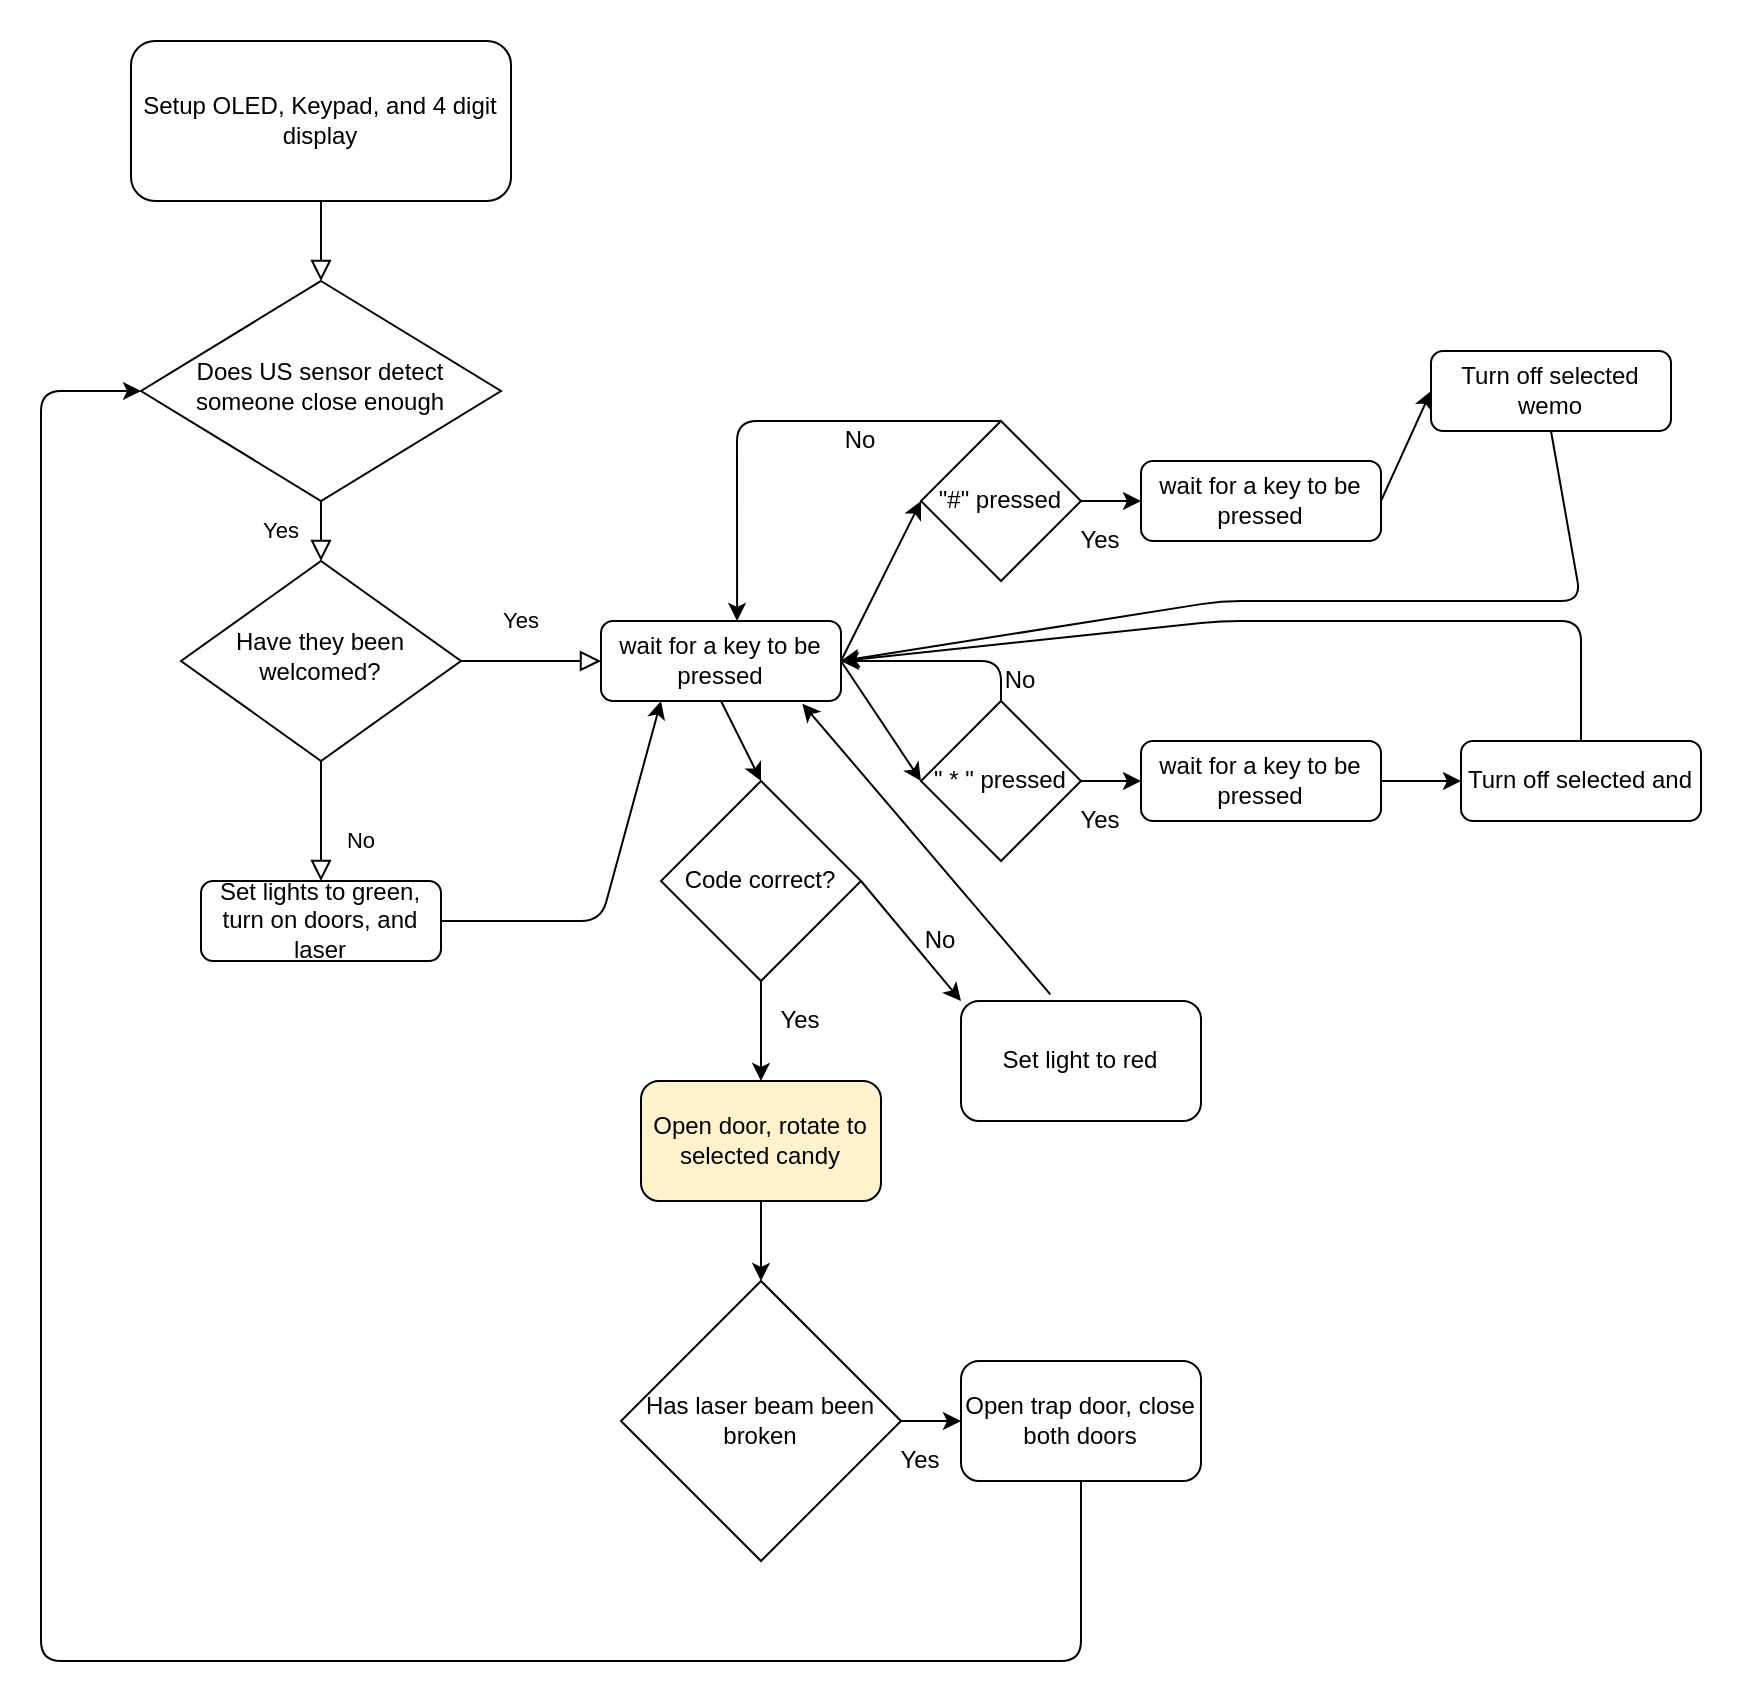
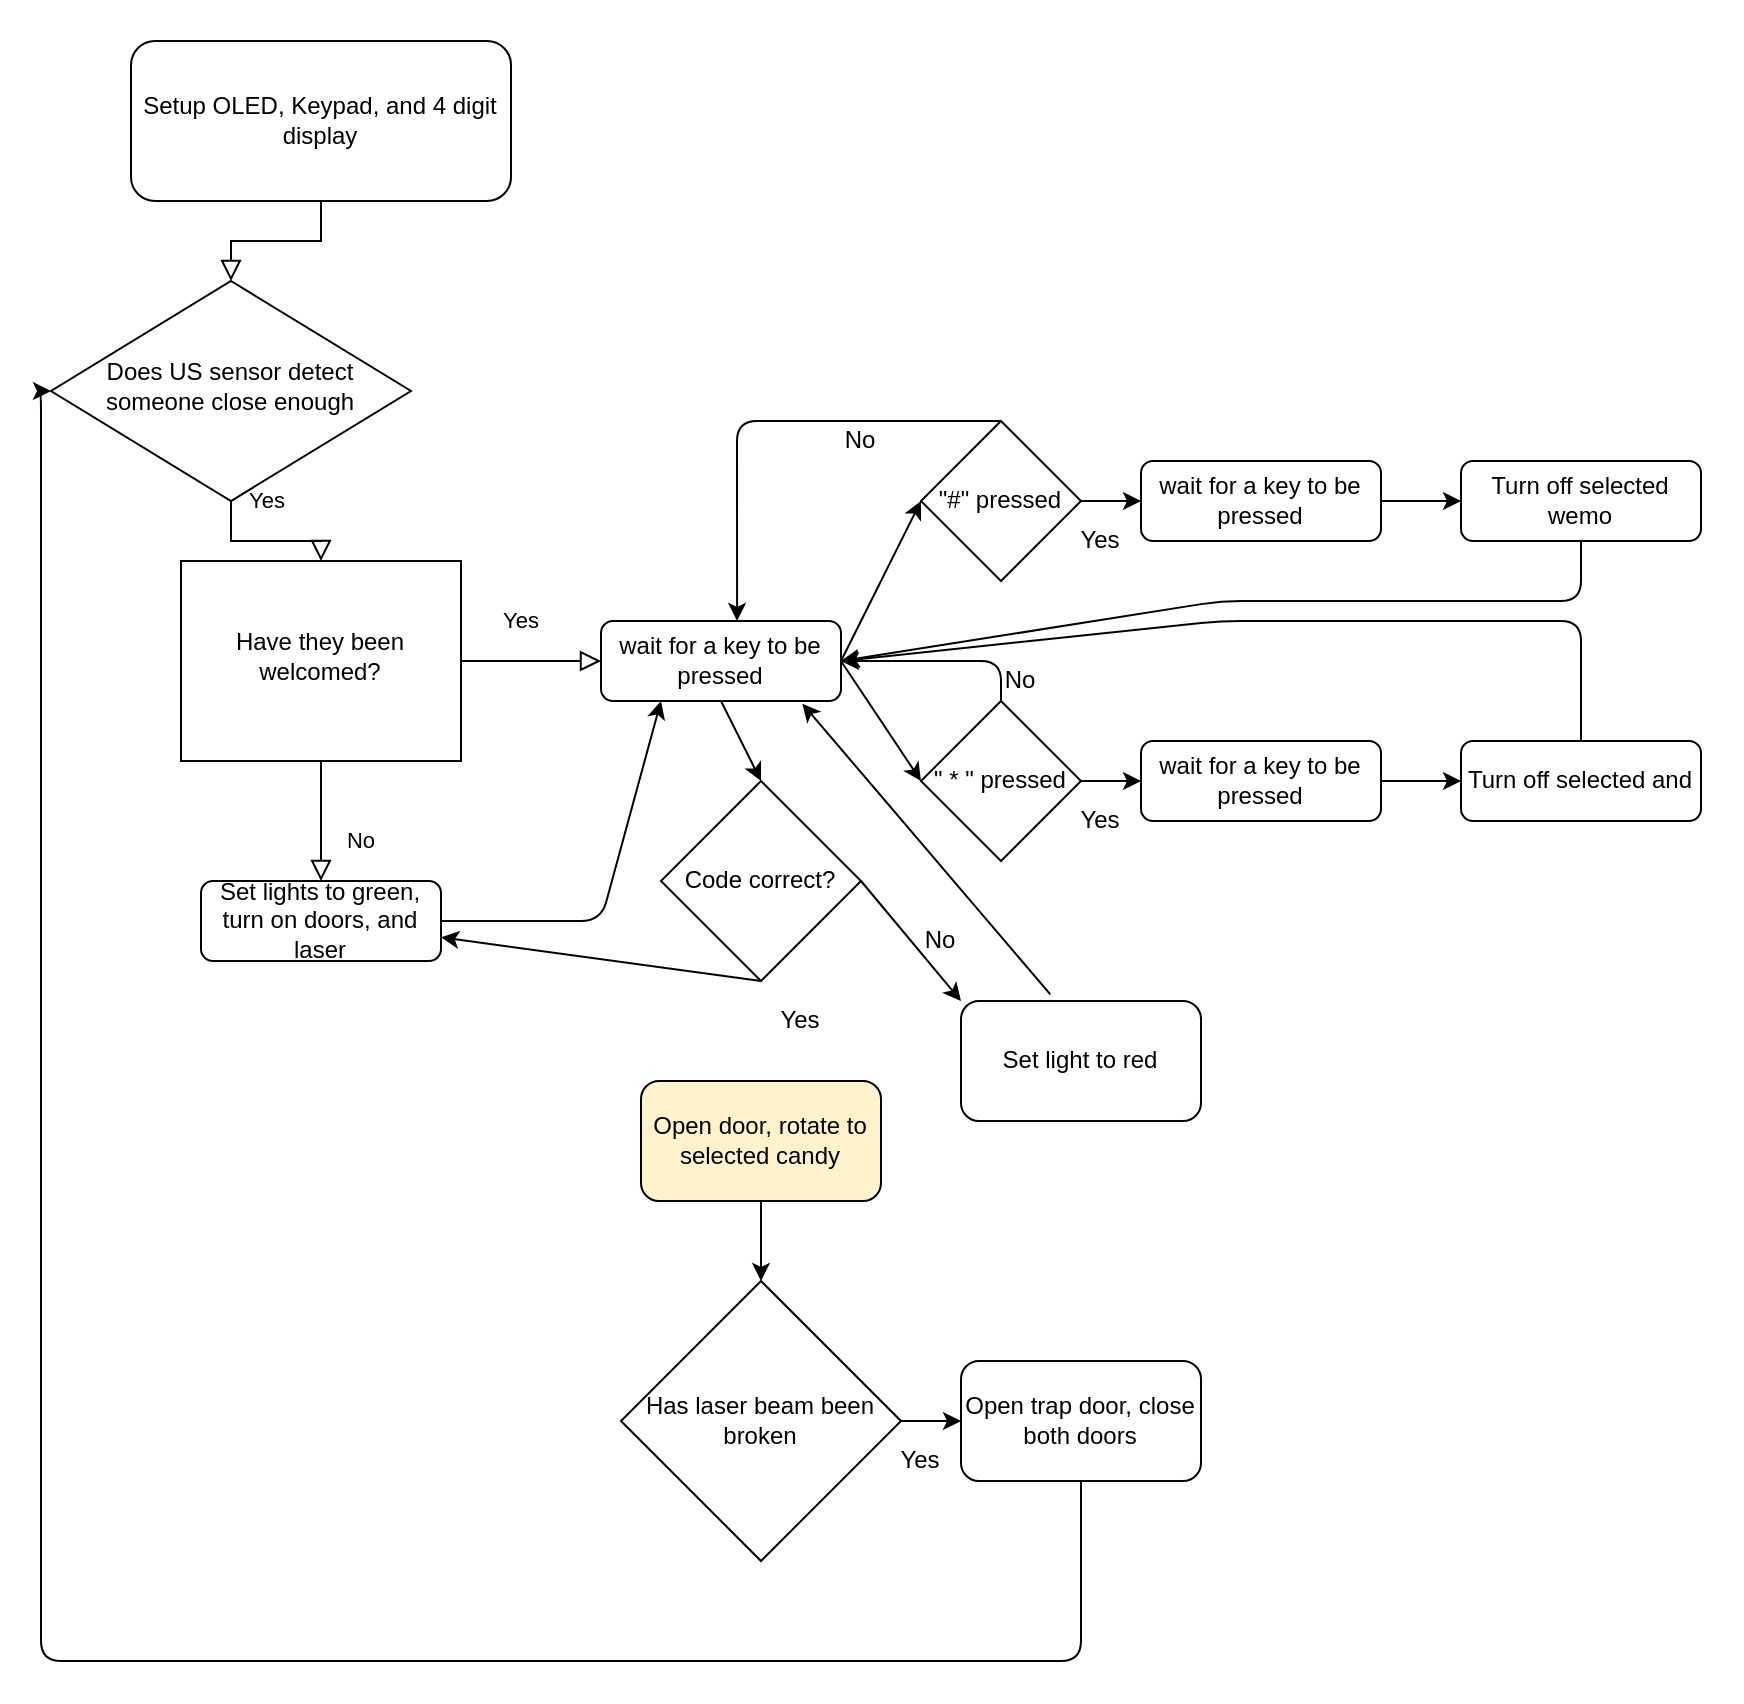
node "Does US sensor detect someone close enough": moved (321, 391) -> (231, 391)
node "Turn off selected wemo": moved (1551, 391) -> (1581, 501)
node "Have they been welcomed?": shape diamond -> rectangle
edge "Code correct?" -> "Open door, rotate to selected candy": now "Code correct?" -> "Set lights to green, turn on doors, and laser"
